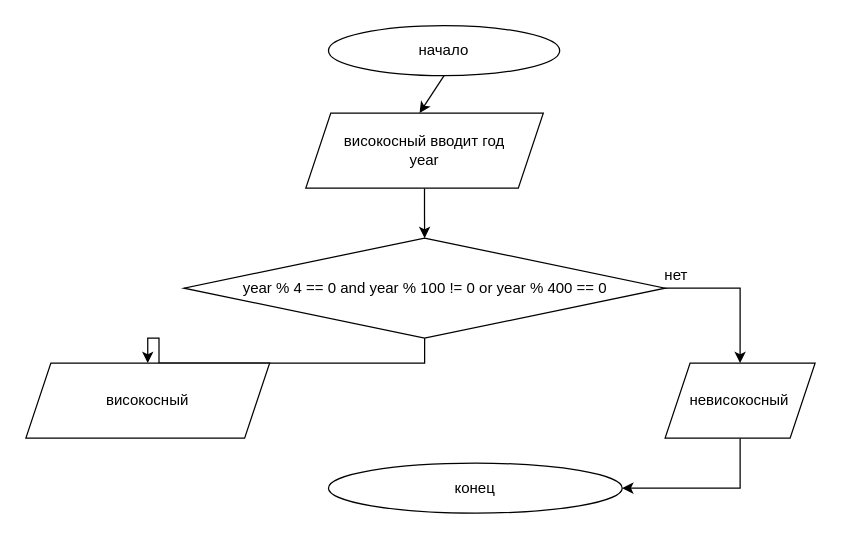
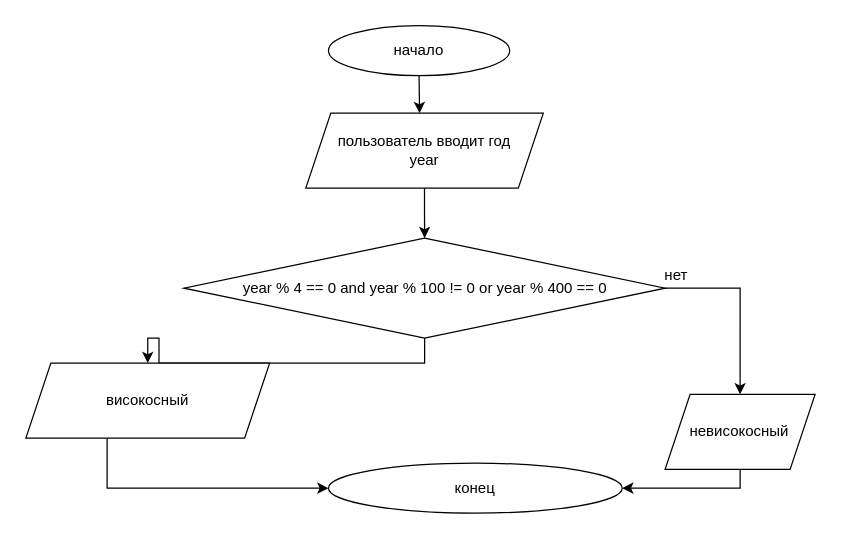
node "начало": size 231x50 -> 181x50
node "високосный вводит год year": label "високосный вводит год year" -> "пользователь вводит год year"
node "невисокосный": moved (740, 401) -> (740, 432)
edge "високосный" -> "конец": added
